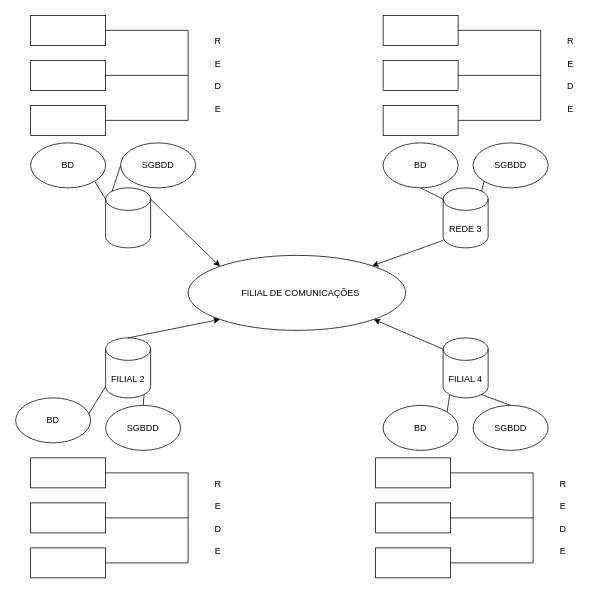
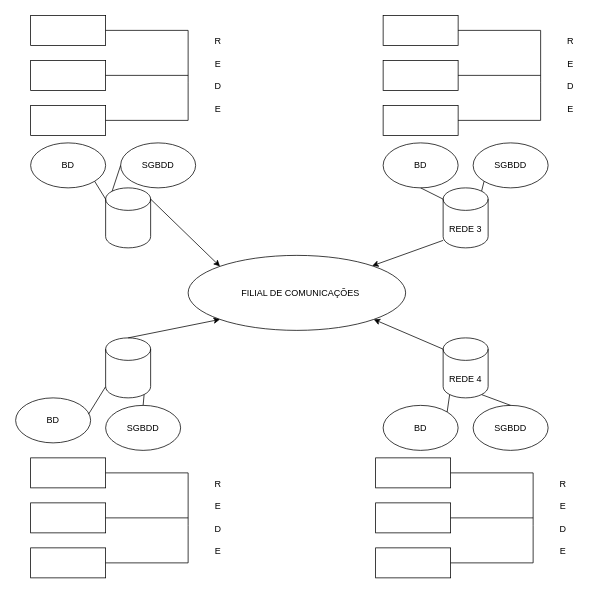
node "FILIAL 2": removed
node "FILIAL 4": label "FILIAL 4" -> "REDE 4"
